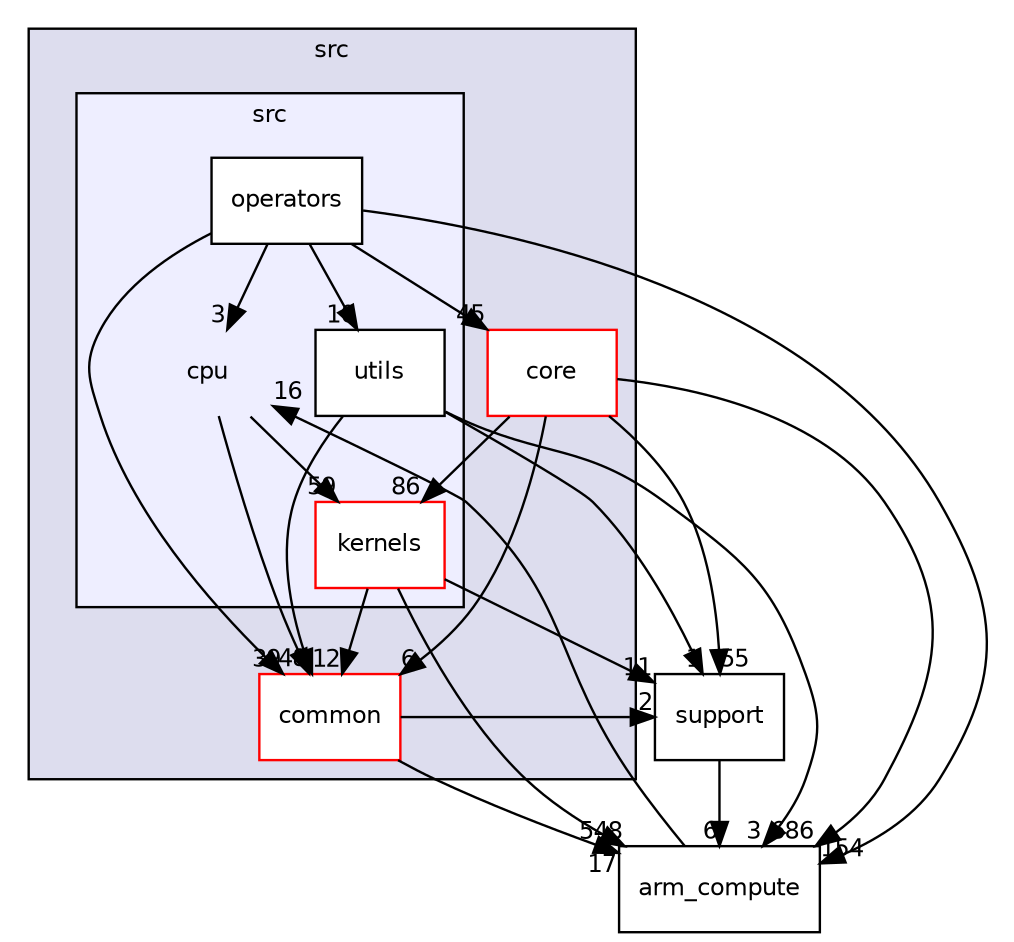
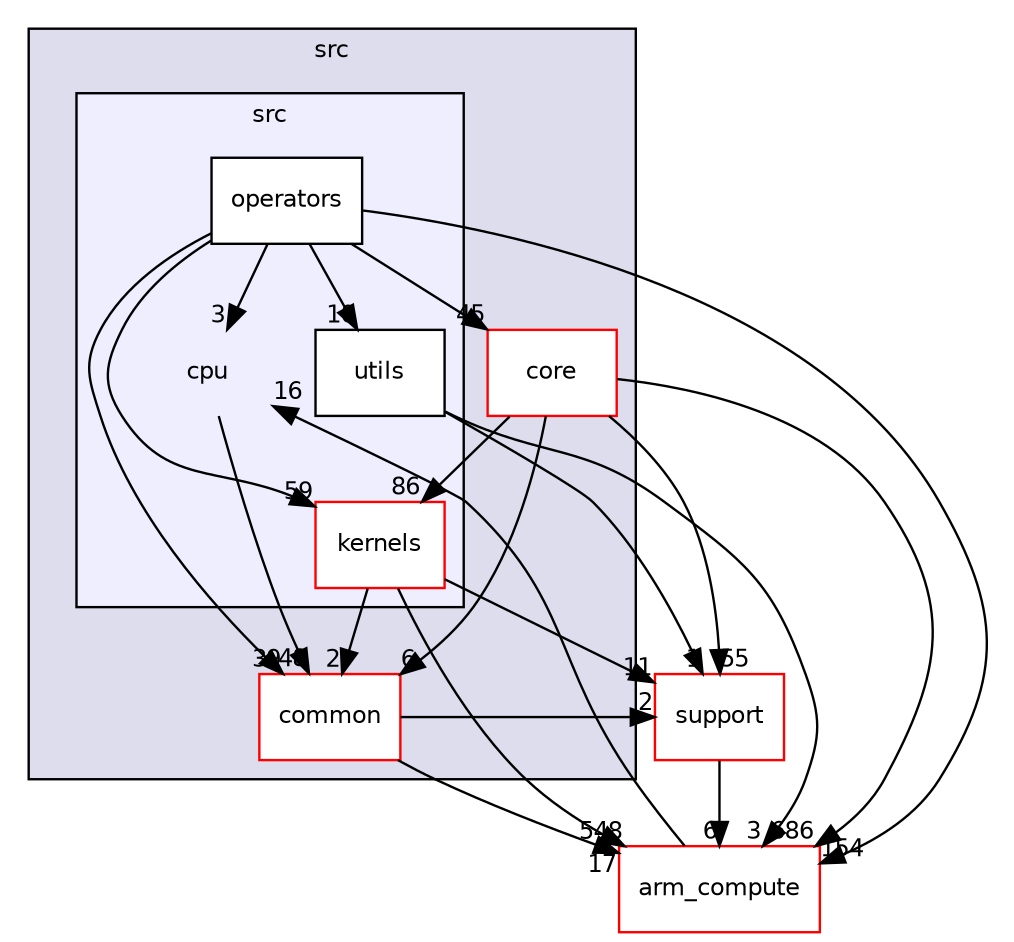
edge "cpu" -> "kernels": now "operators" -> "kernels"
edge "utils" -> "common": removed
node "support": color black -> red
node "arm_compute": color black -> red
